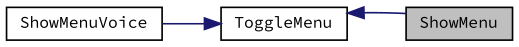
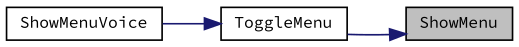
edge "ShowMenu" -> "ToggleMenu": reversed
